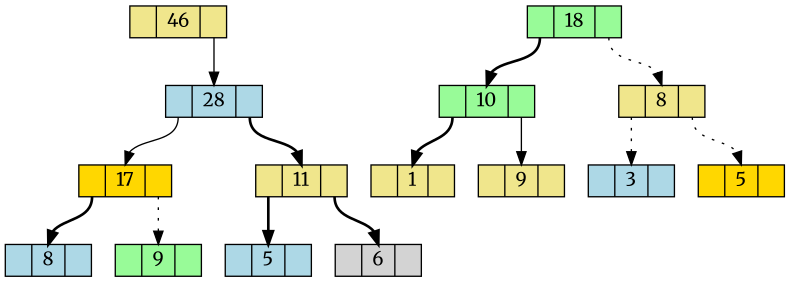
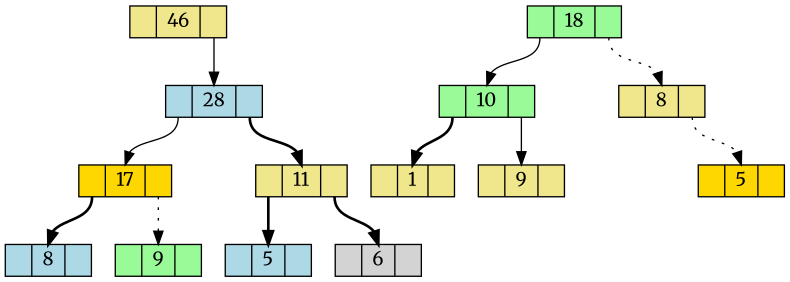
edge "18" -> "10": style bold -> solid
node "3": removed
